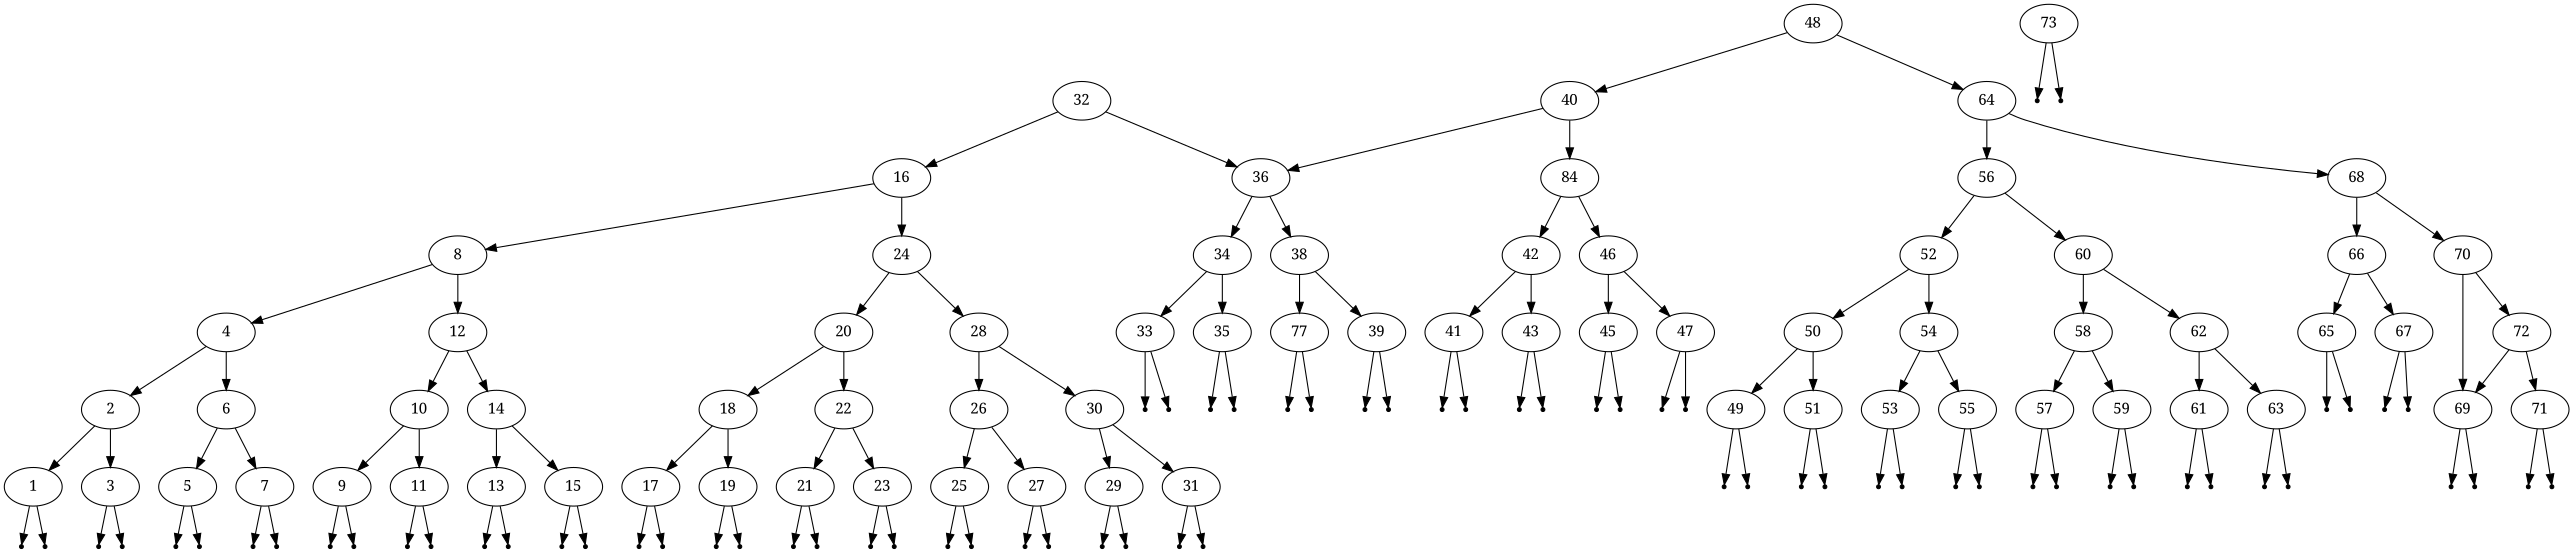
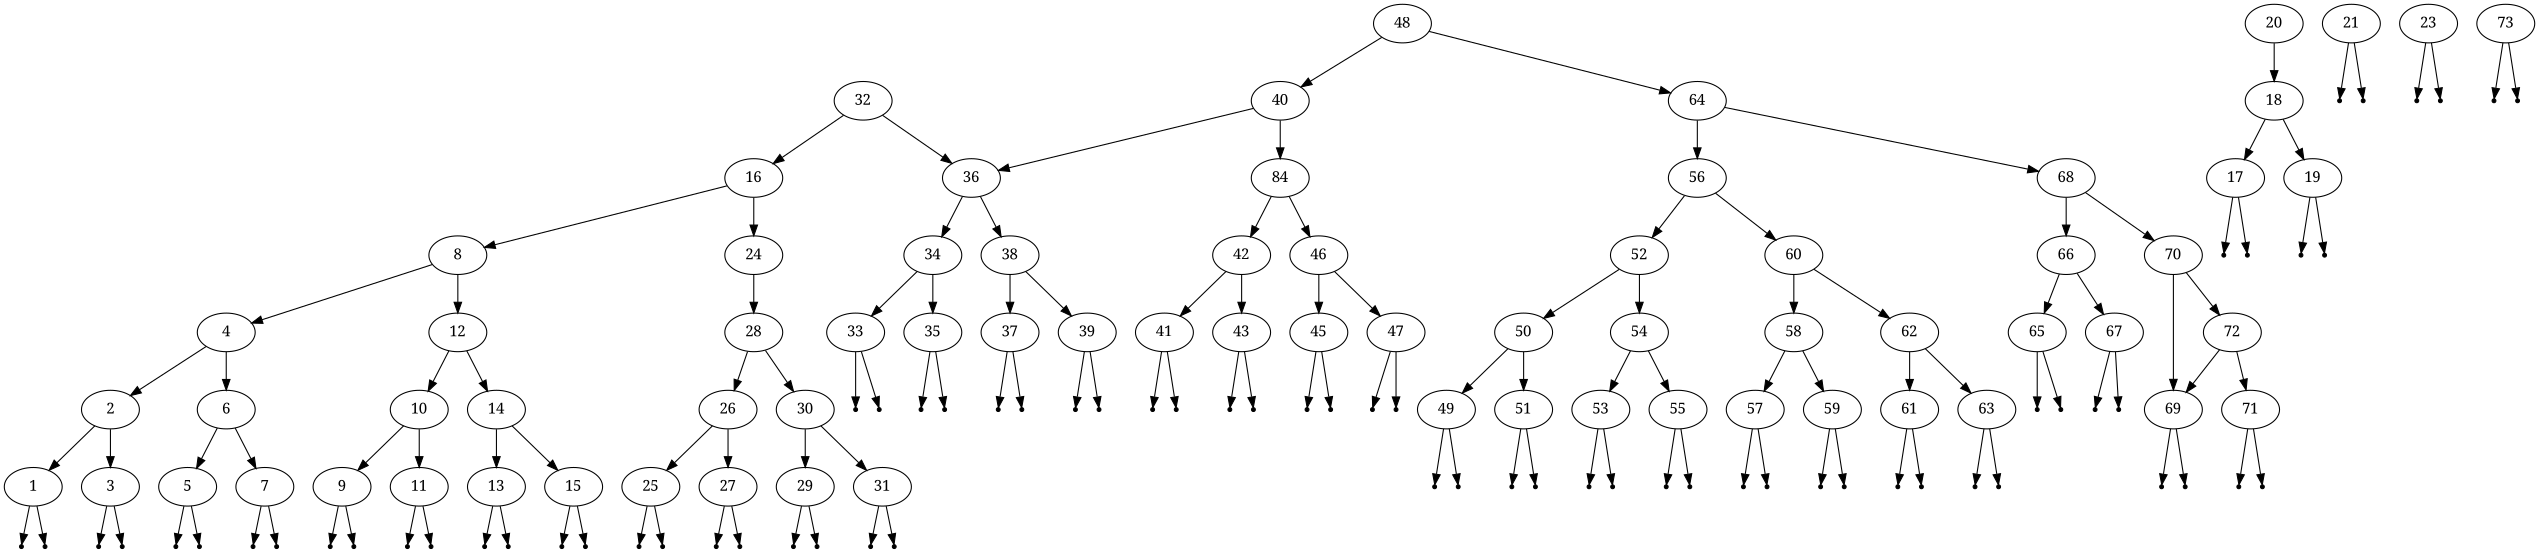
edge "24" -> "20": removed
node "77": label "77" -> "37"
node "22": removed
